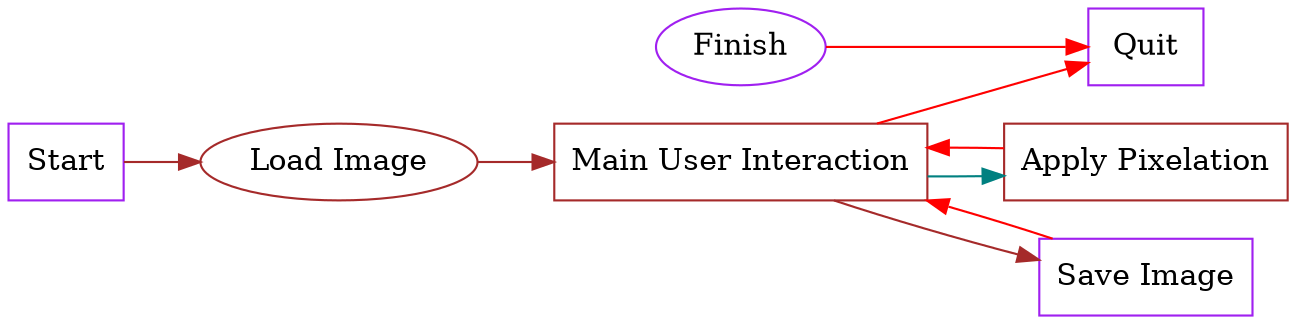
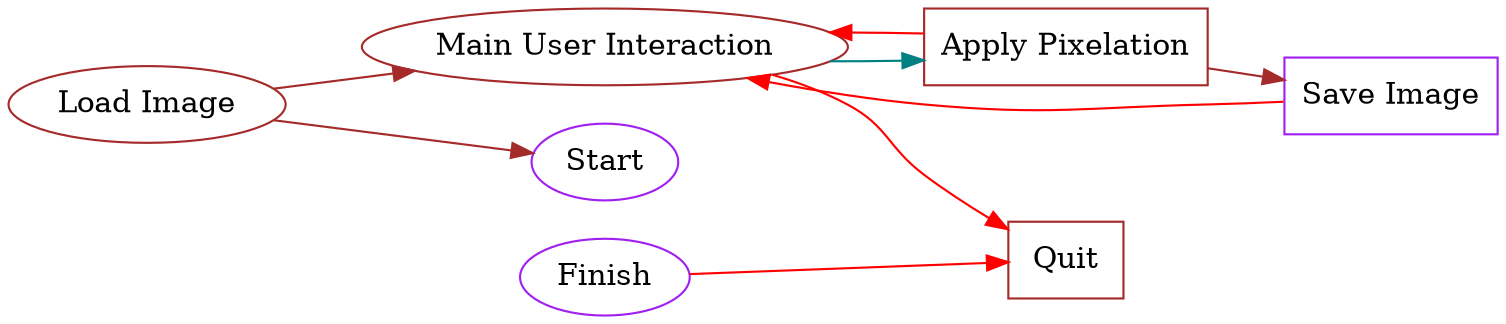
node "Quit": color purple -> brown
node "Start": shape box -> ellipse
edge "Start" -> "Load Image": reversed
node "Main User Interaction": shape box -> ellipse
edge "Main User Interaction" -> "Save Image": now "Apply Pixelation" -> "Save Image"
